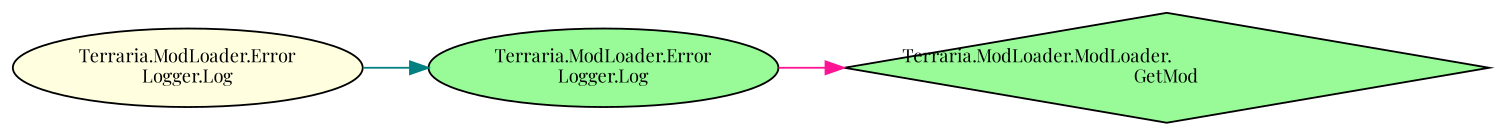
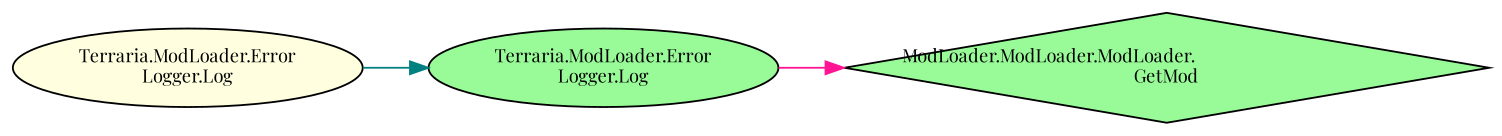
node "Terraria.ModLoader.ModLoader. GetMod": label "Terraria.ModLoader.ModLoader. GetMod" -> "ModLoader.ModLoader.ModLoader. GetMod"
